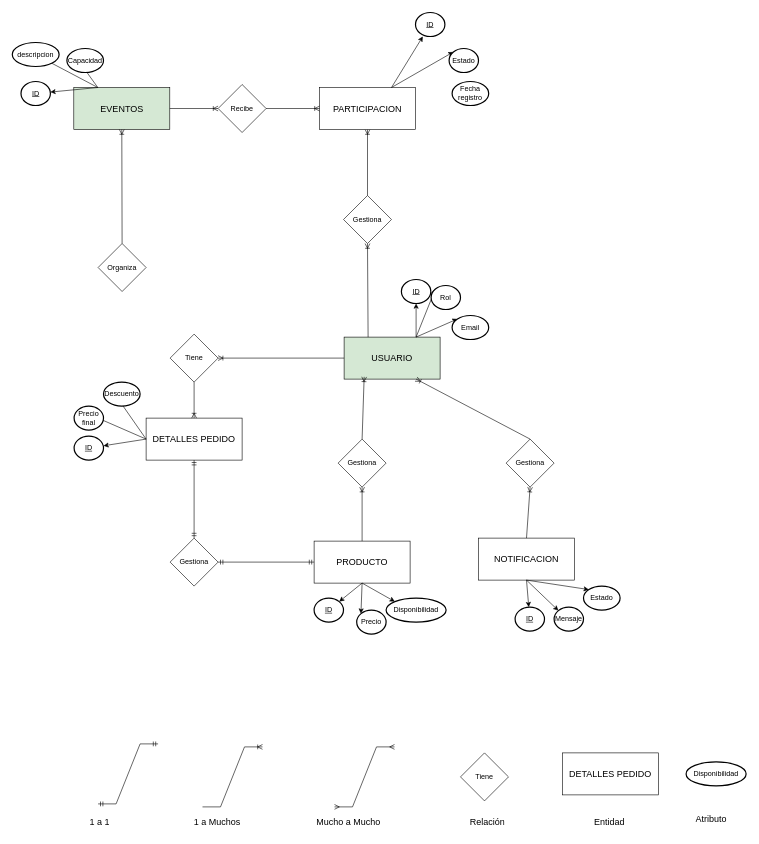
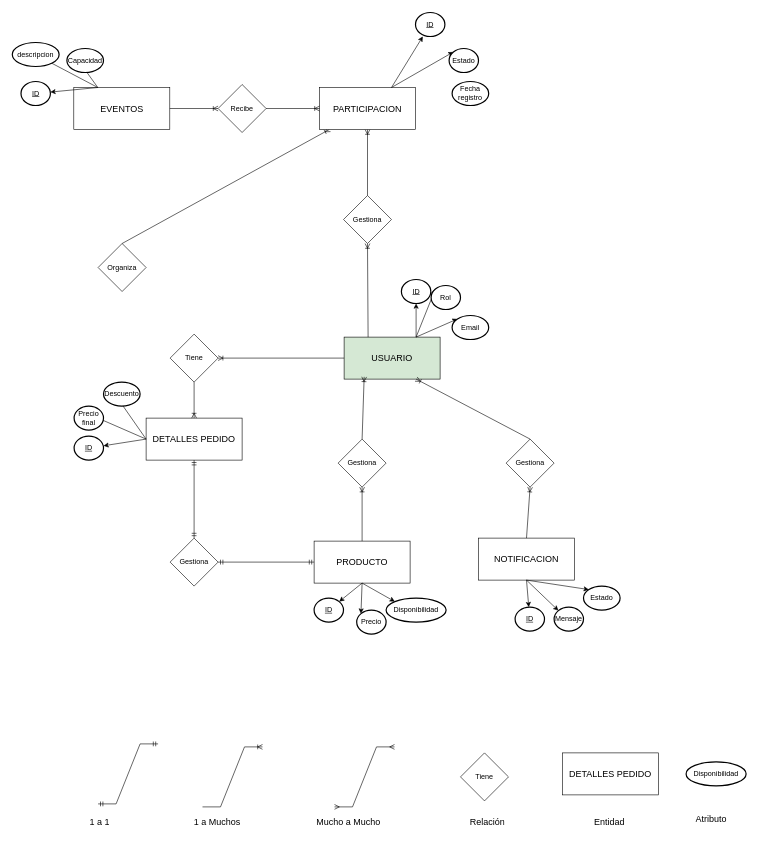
node "EVENTOS": fillcolor #d5e8d4 -> #ffffff
edge "Organiza" -> "EVENTOS": now "Organiza" -> "PARTICIPACION"
